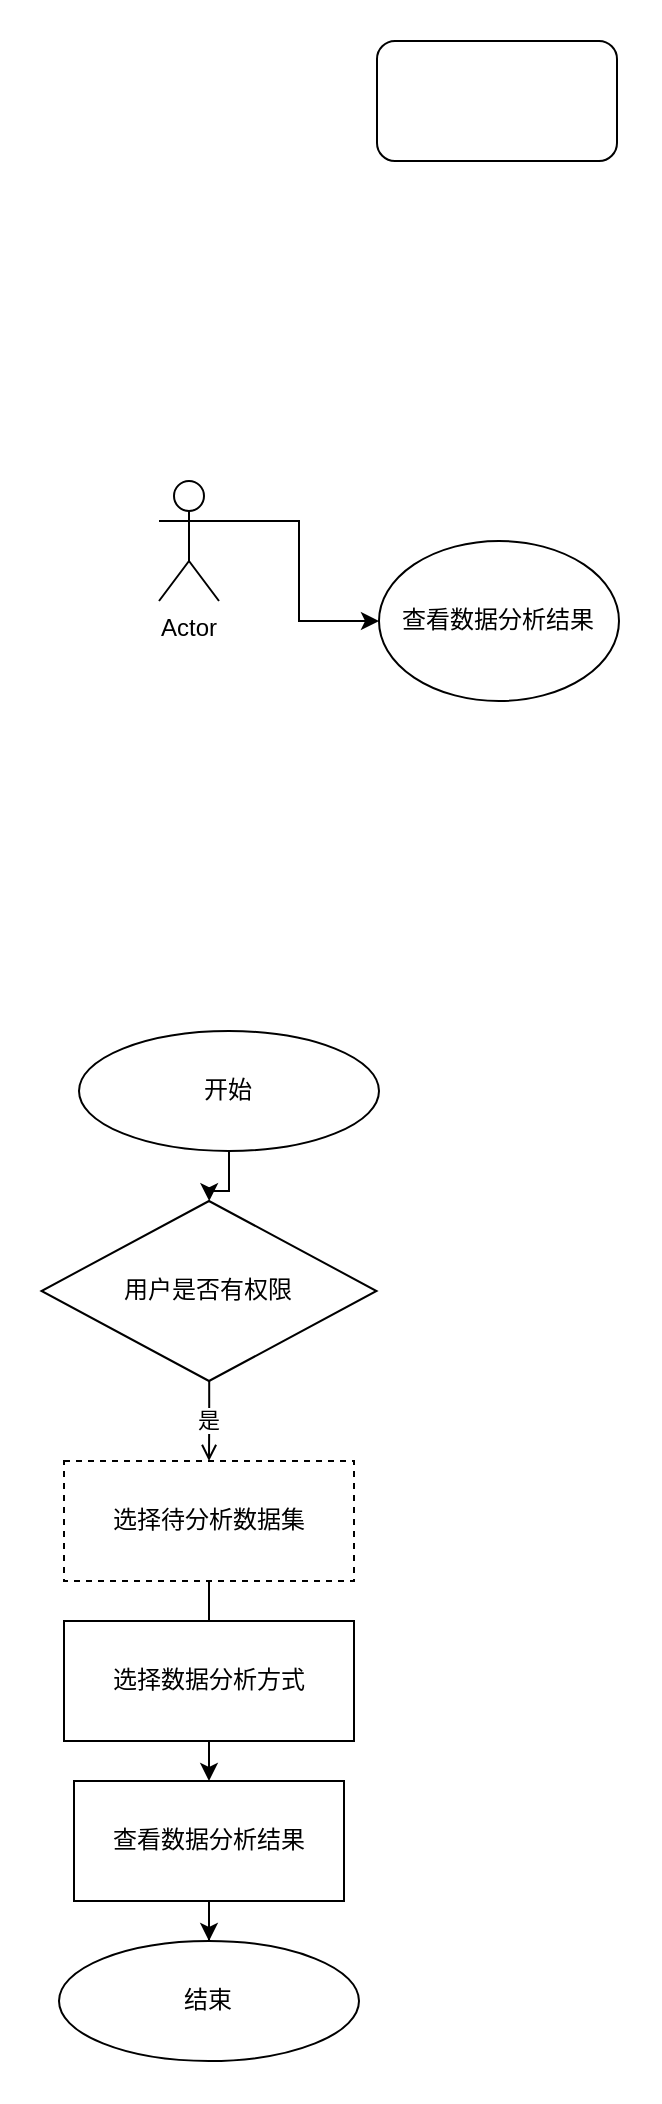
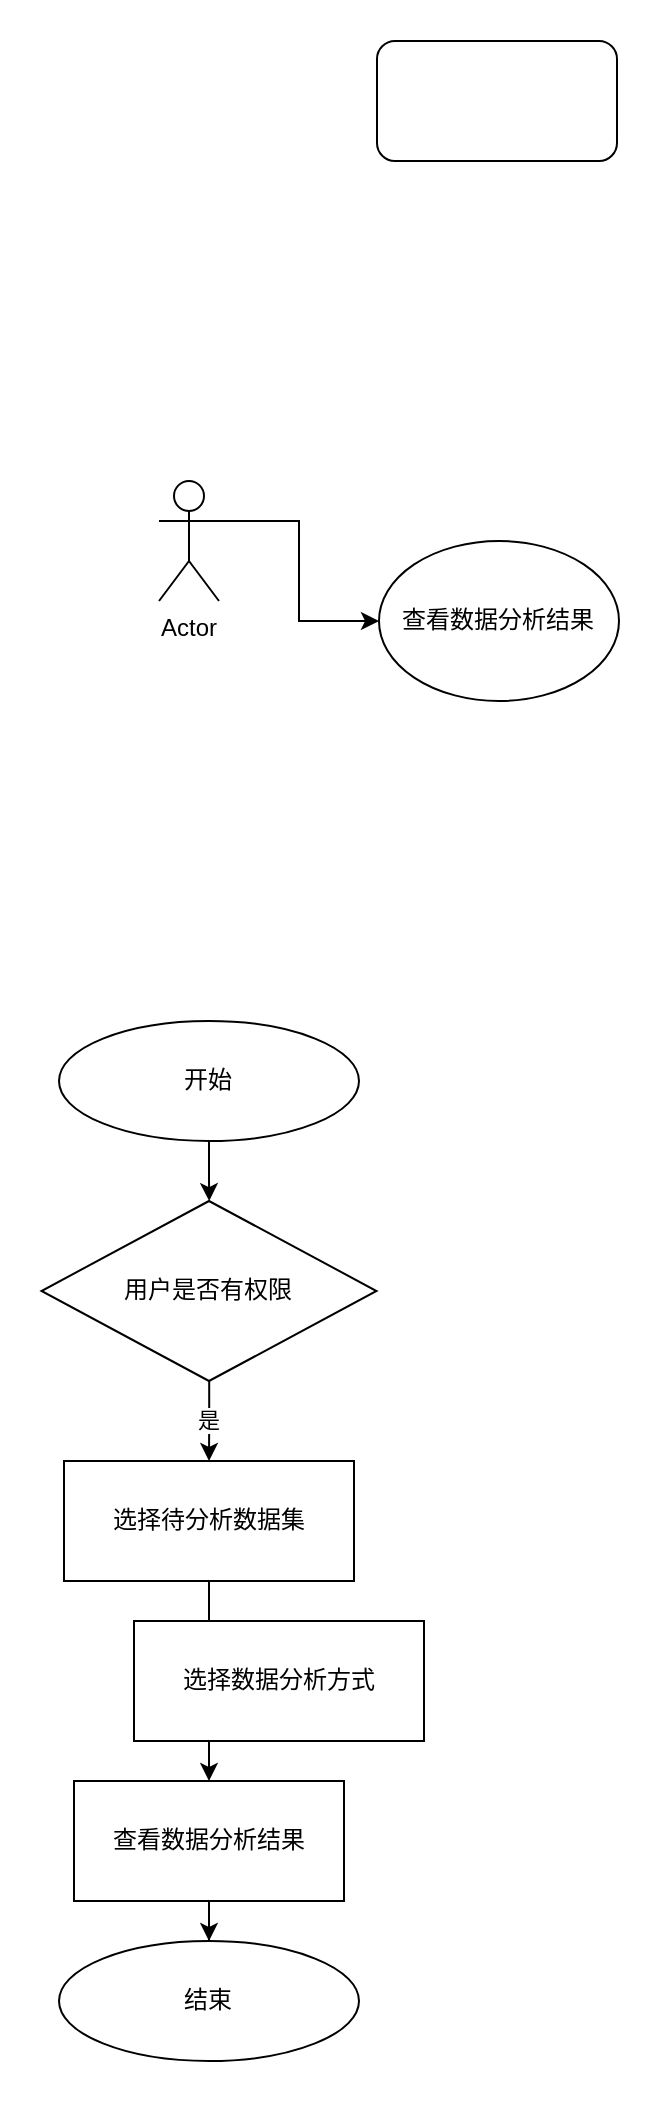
node "开始": moved (229, 1091) -> (209, 1081)
edge "用户是否有权限" -> "选择待分析数据集": arrowhead open -> classic
node "选择待分析数据集": style dashed -> solid
node "选择数据分析方式": moved (209, 1681) -> (279, 1681)
